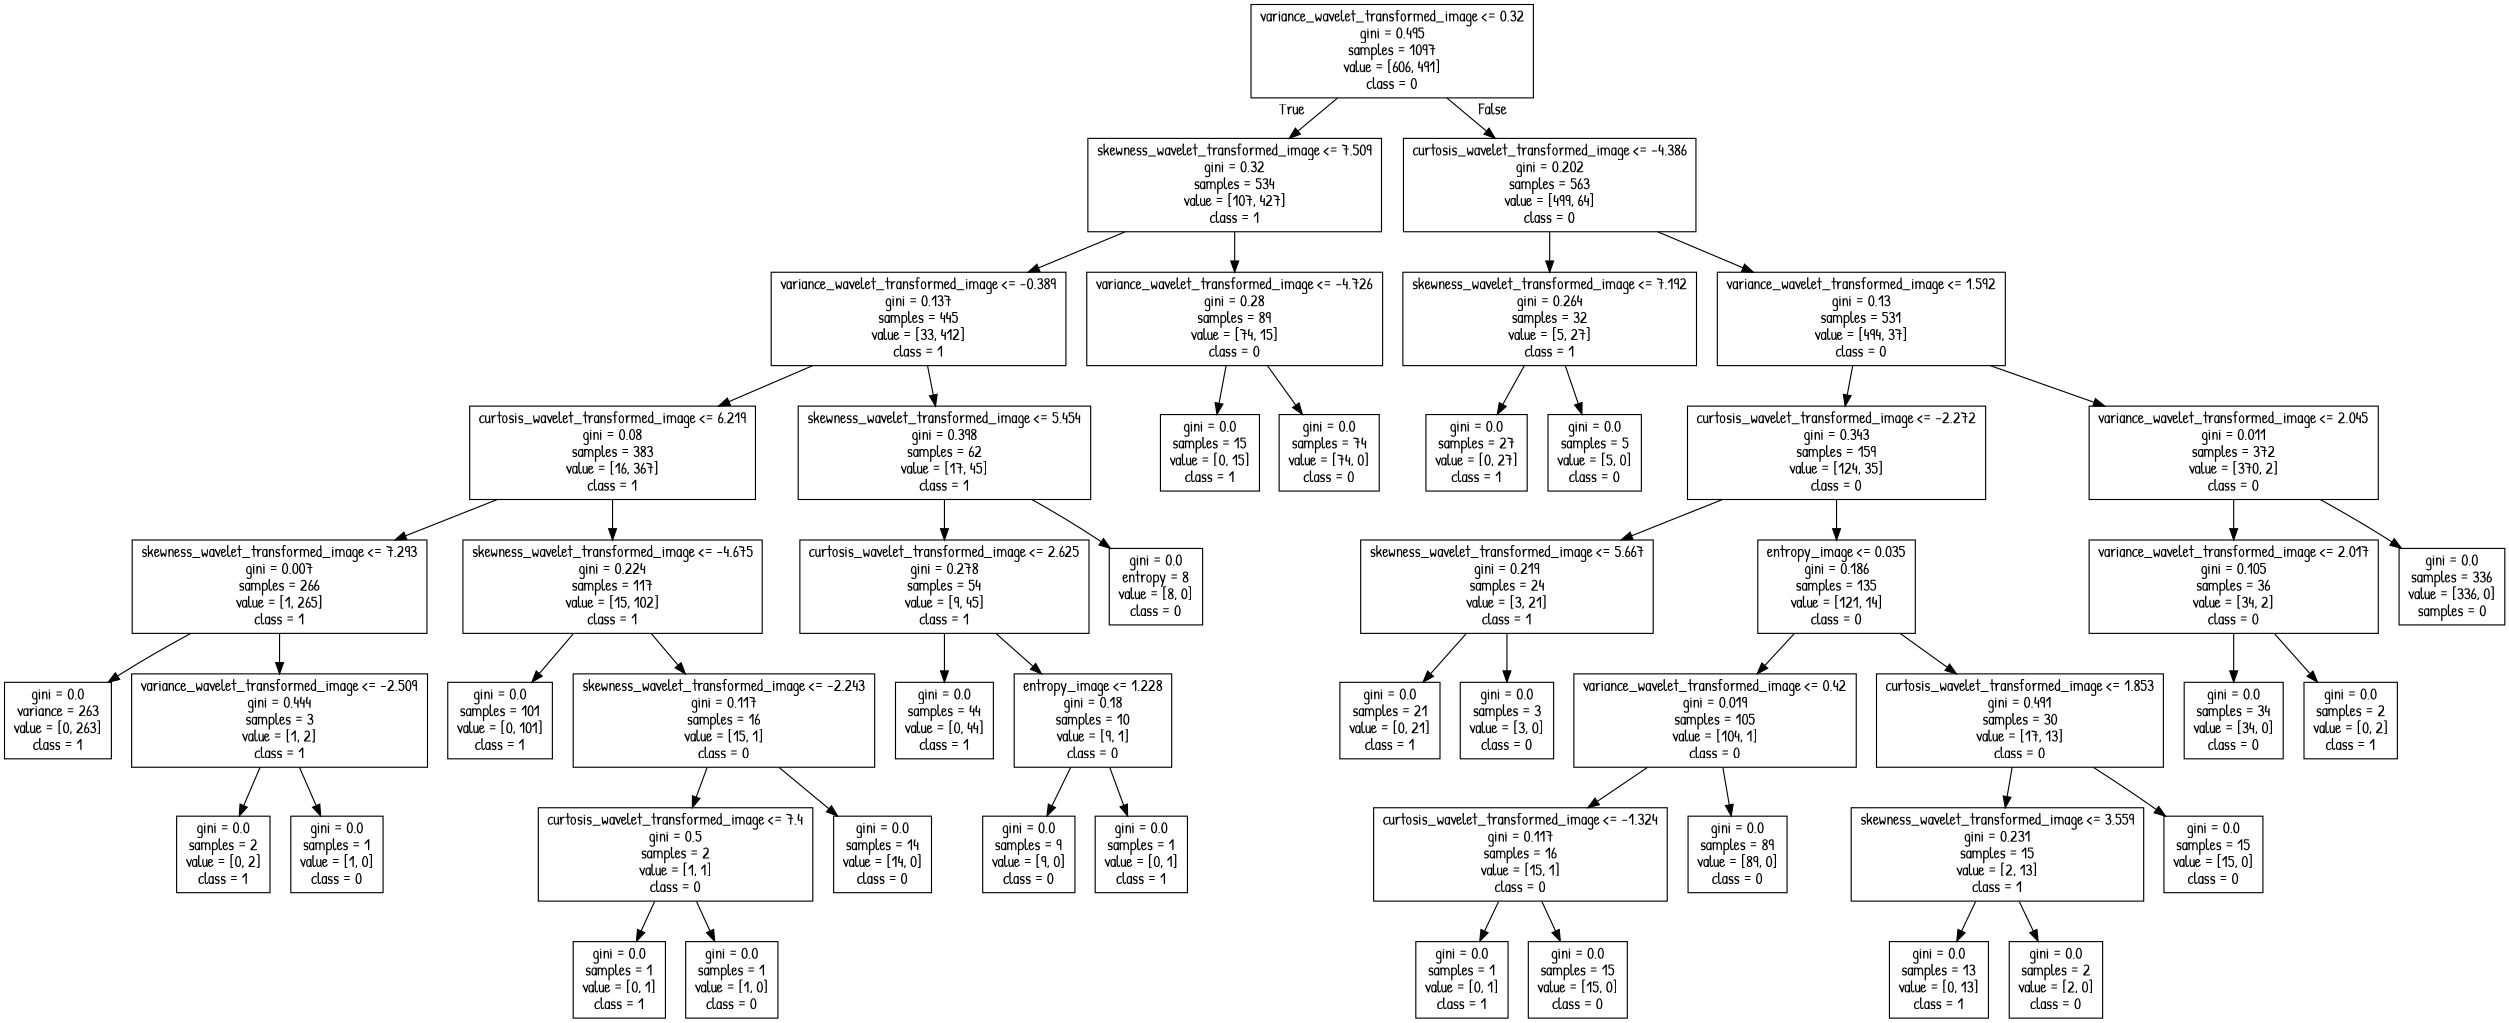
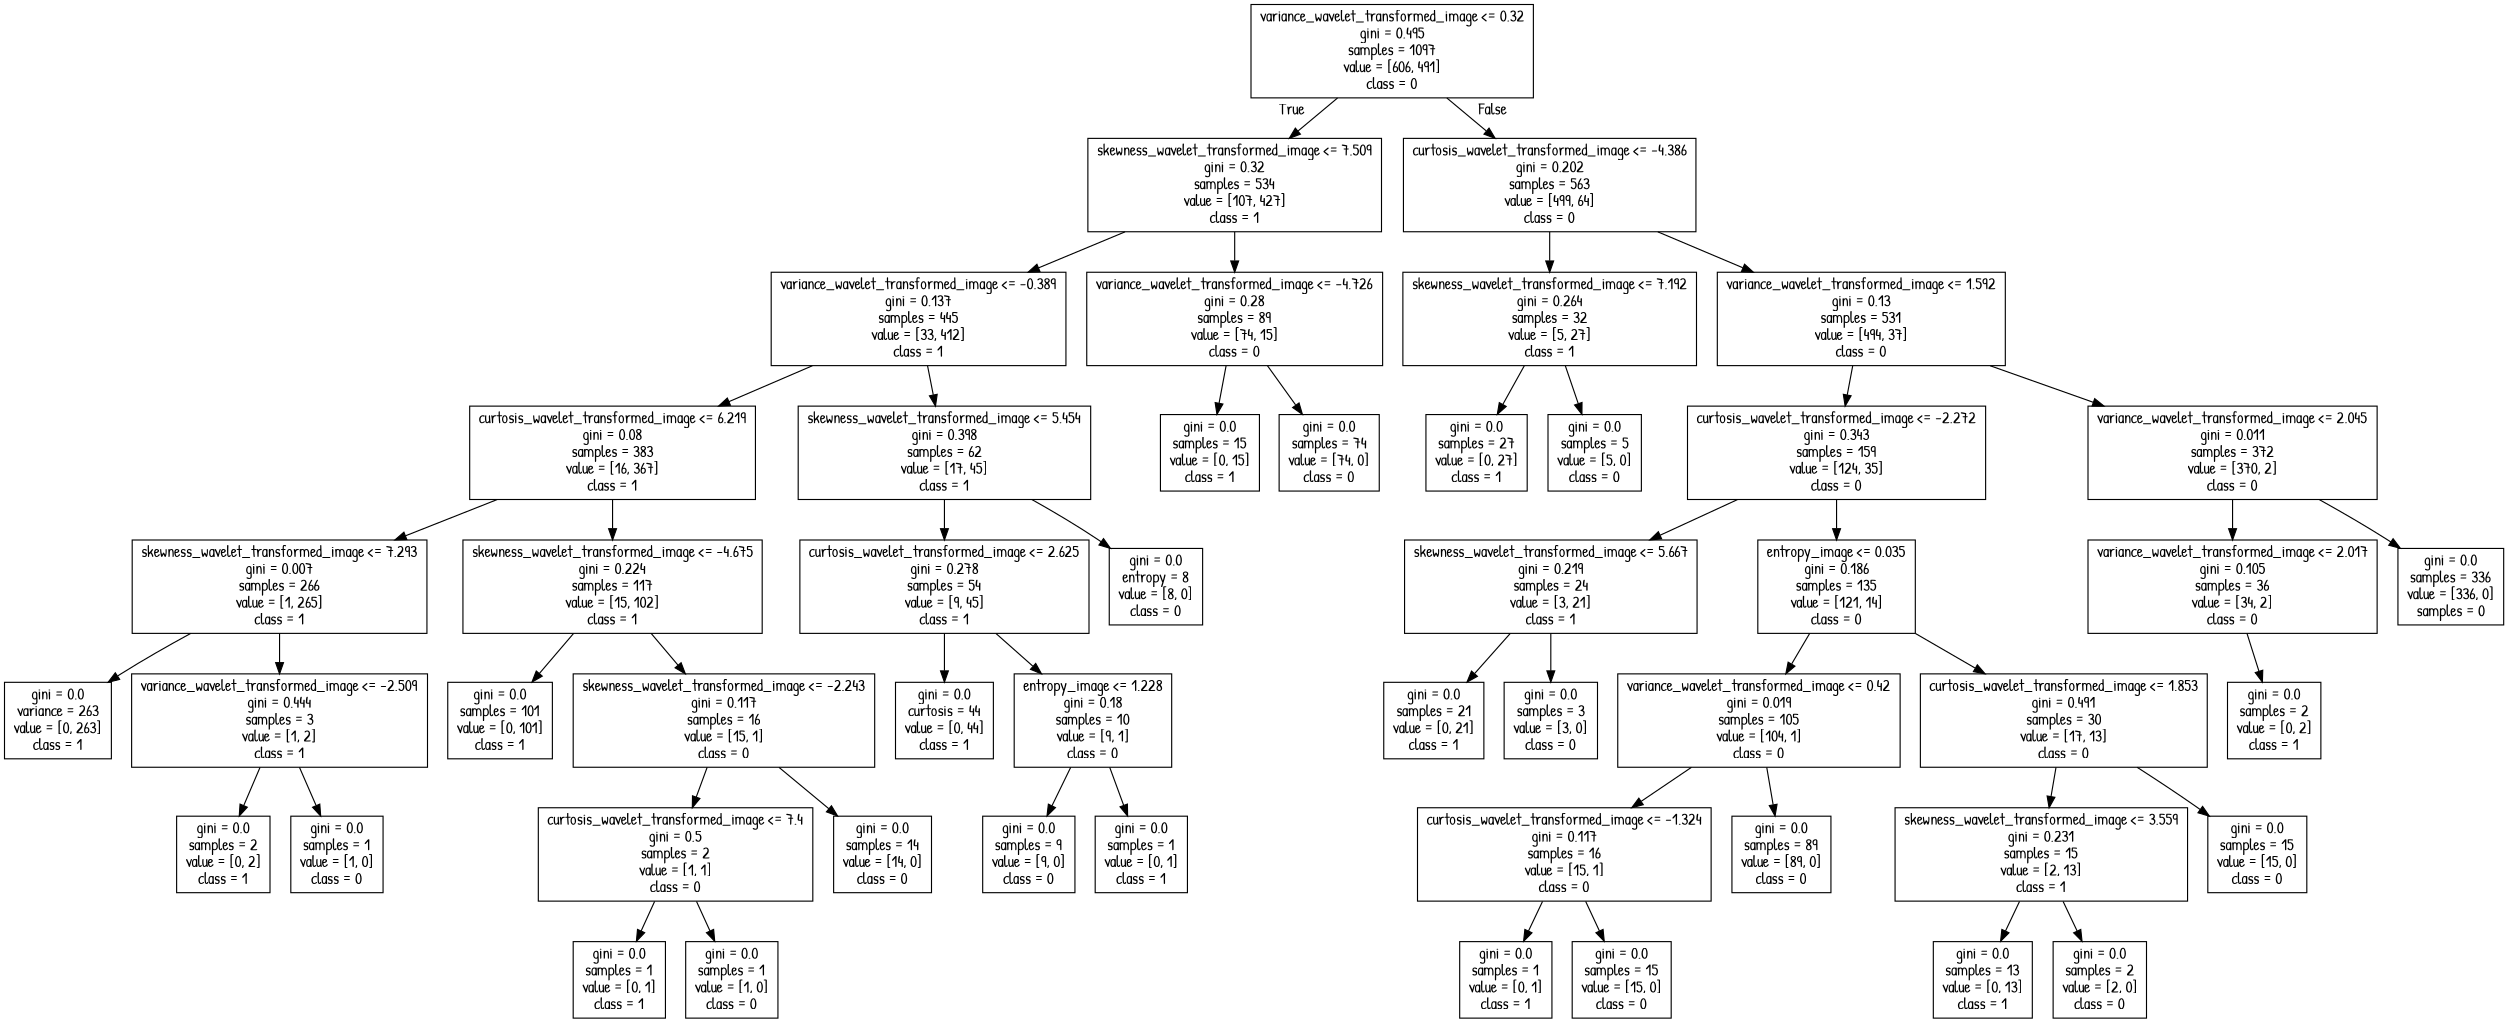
node "gini = 0.0 samples = 44 value = [0, 44] class = 1": label "gini = 0.0 samples = 44 value = [0, 44] class = 1" -> "gini = 0.0 curtosis = 44 value = [0, 44] class = 1"
node "gini = 0.0 samples = 34 value = [34, 0] class = 0": removed
